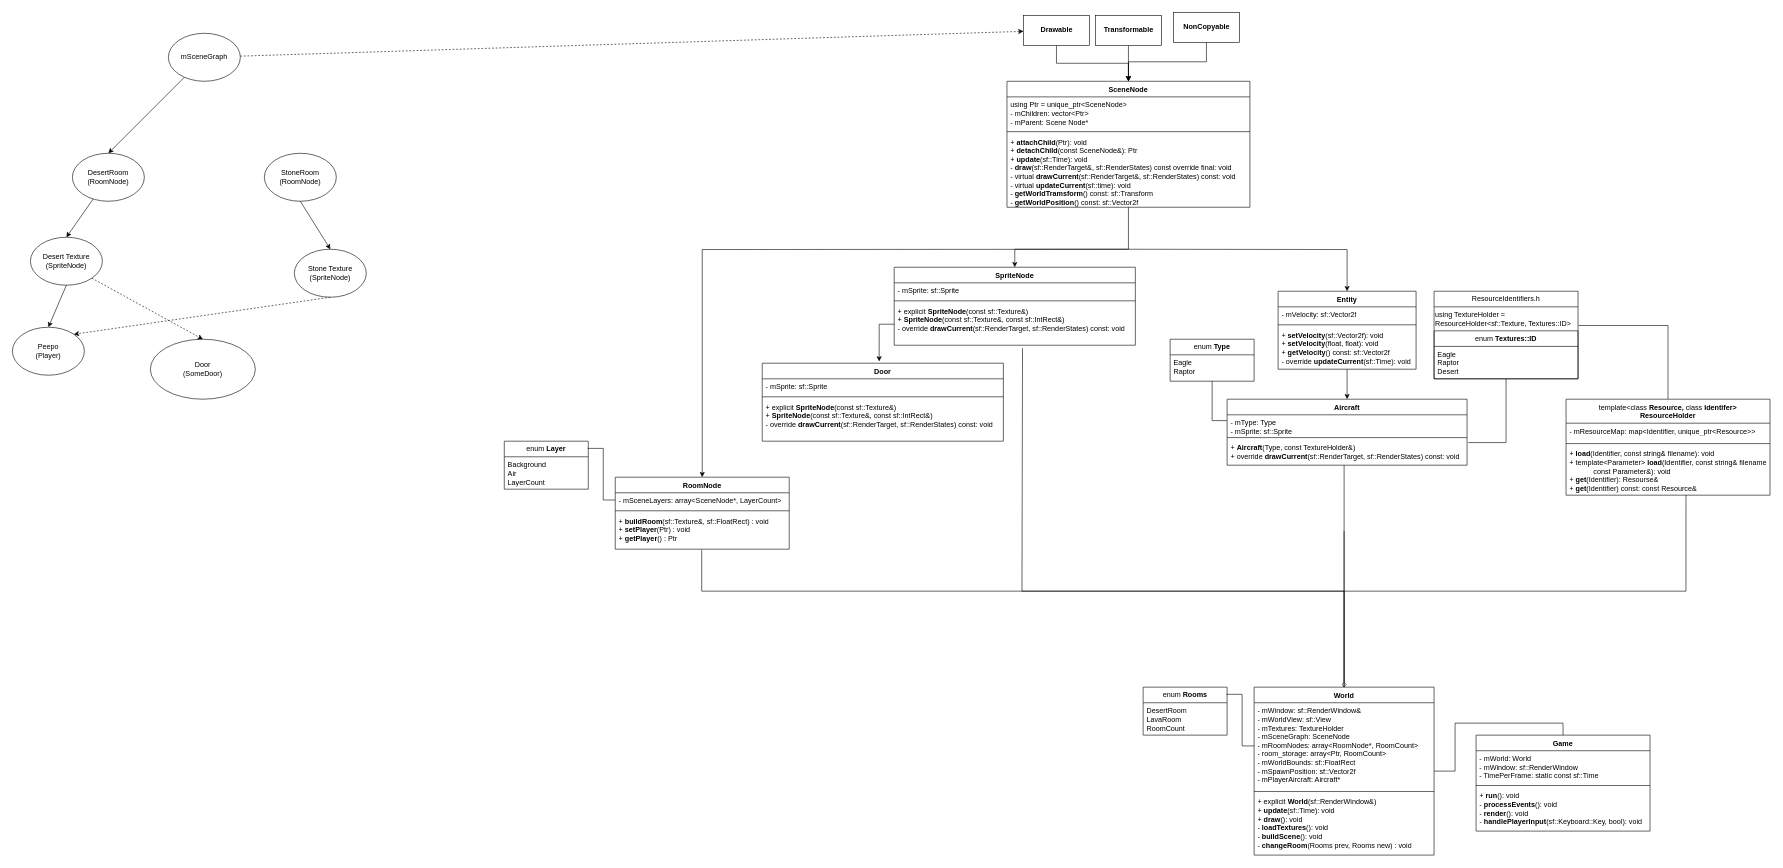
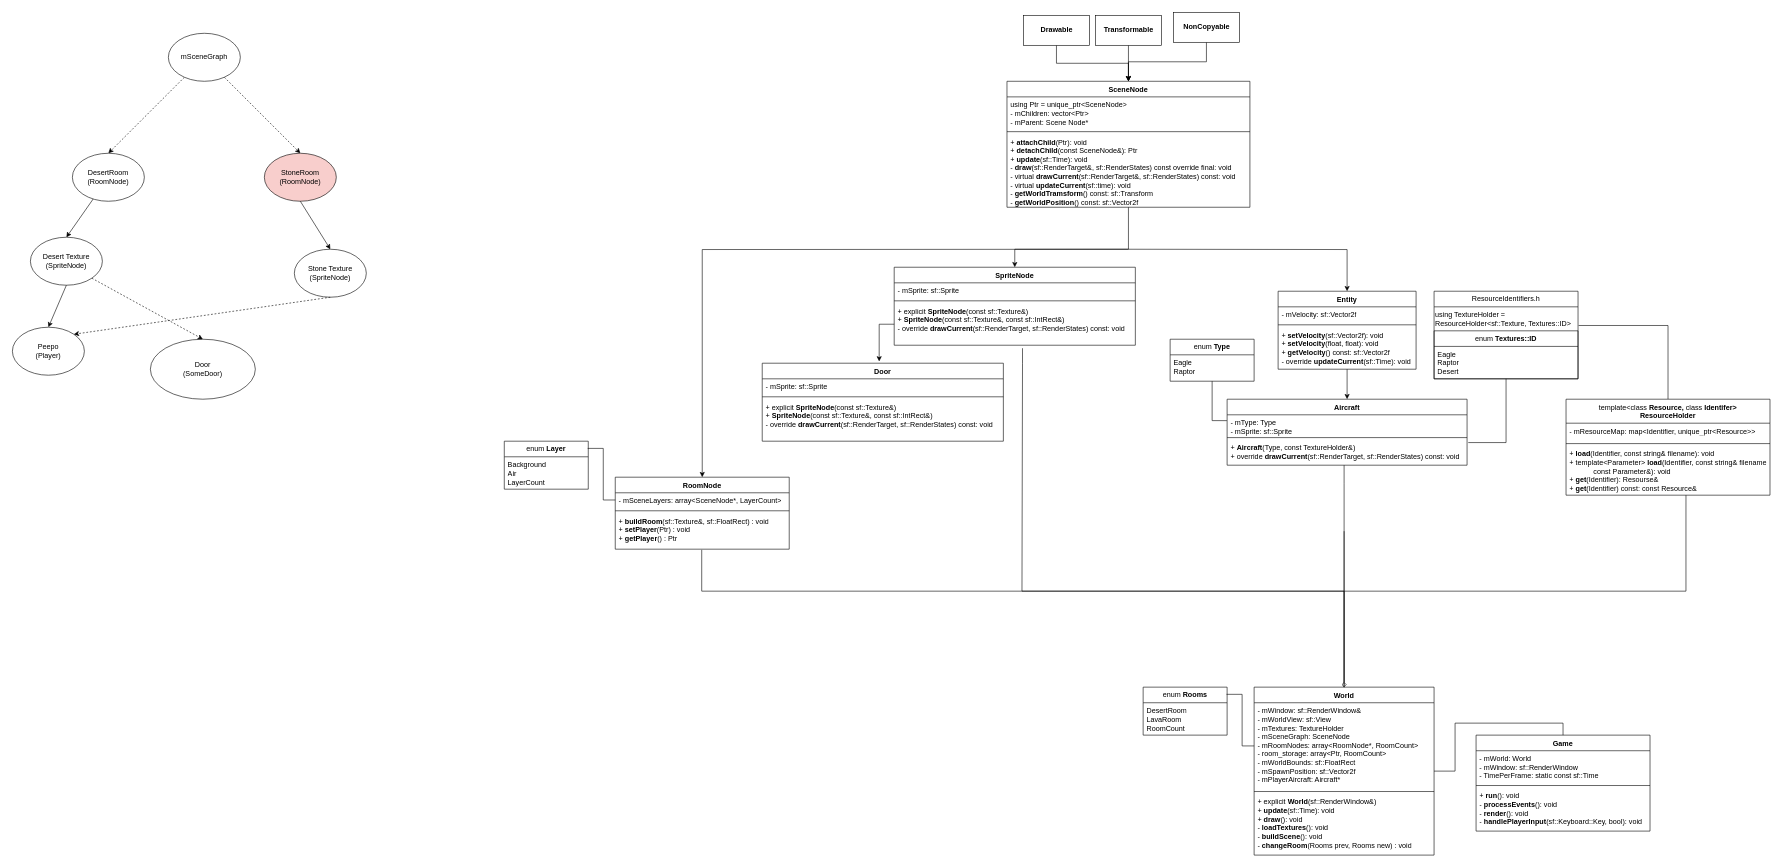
edge "mSceneGraph" -> "Drawable": now "mSceneGraph" -> "StoneRoom(RoomNode)"
edge "mSceneGraph" -> "DesertRoom (RoomNode)": style solid -> dashed
node "StoneRoom(RoomNode)": fillcolor #ffffff -> #f8cecc
